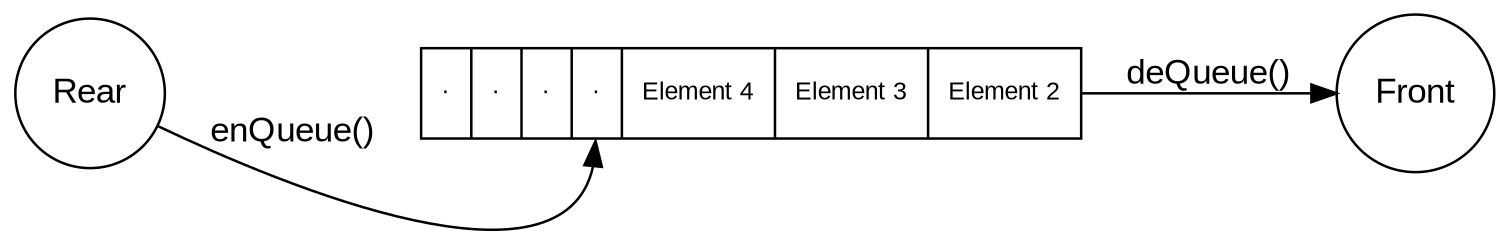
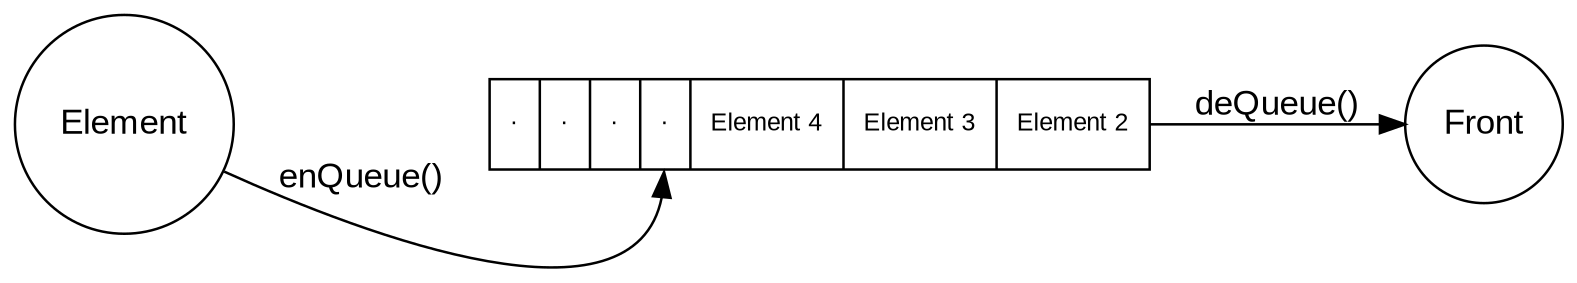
node "Rear": label "Rear" -> "Element"
